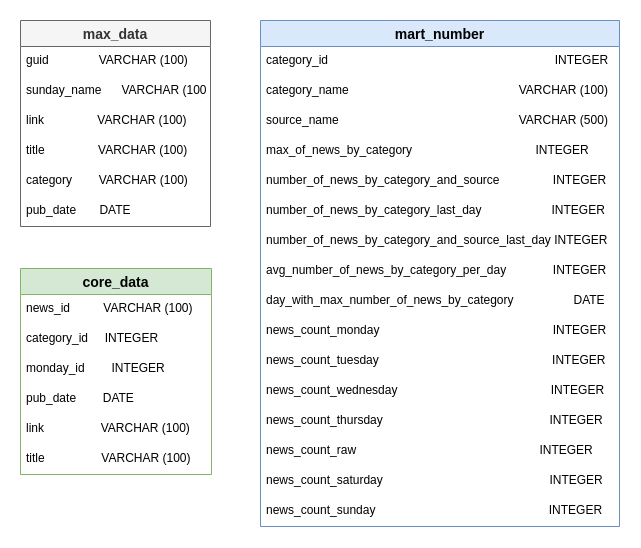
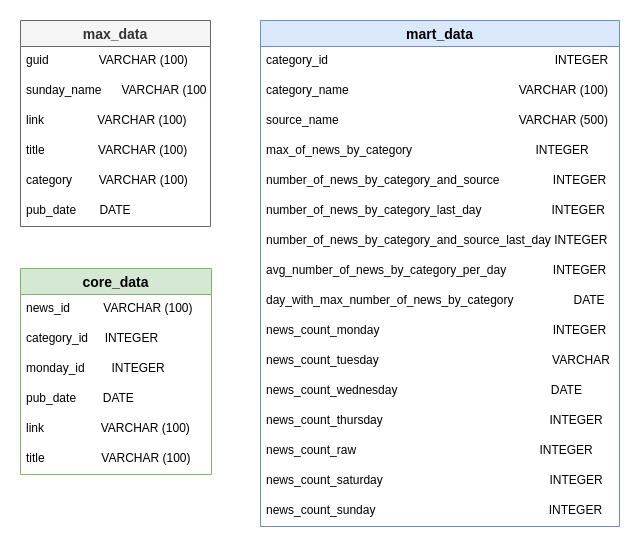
node "mart_number": label "mart_number" -> "mart_data"
node "news_count_tuesday INTEGER": label "news_count_tuesday INTEGER" -> "news_count_tuesday VARCHAR"
node "news_count_wednesday INTEGER": label "news_count_wednesday INTEGER" -> "news_count_wednesday DATE"
